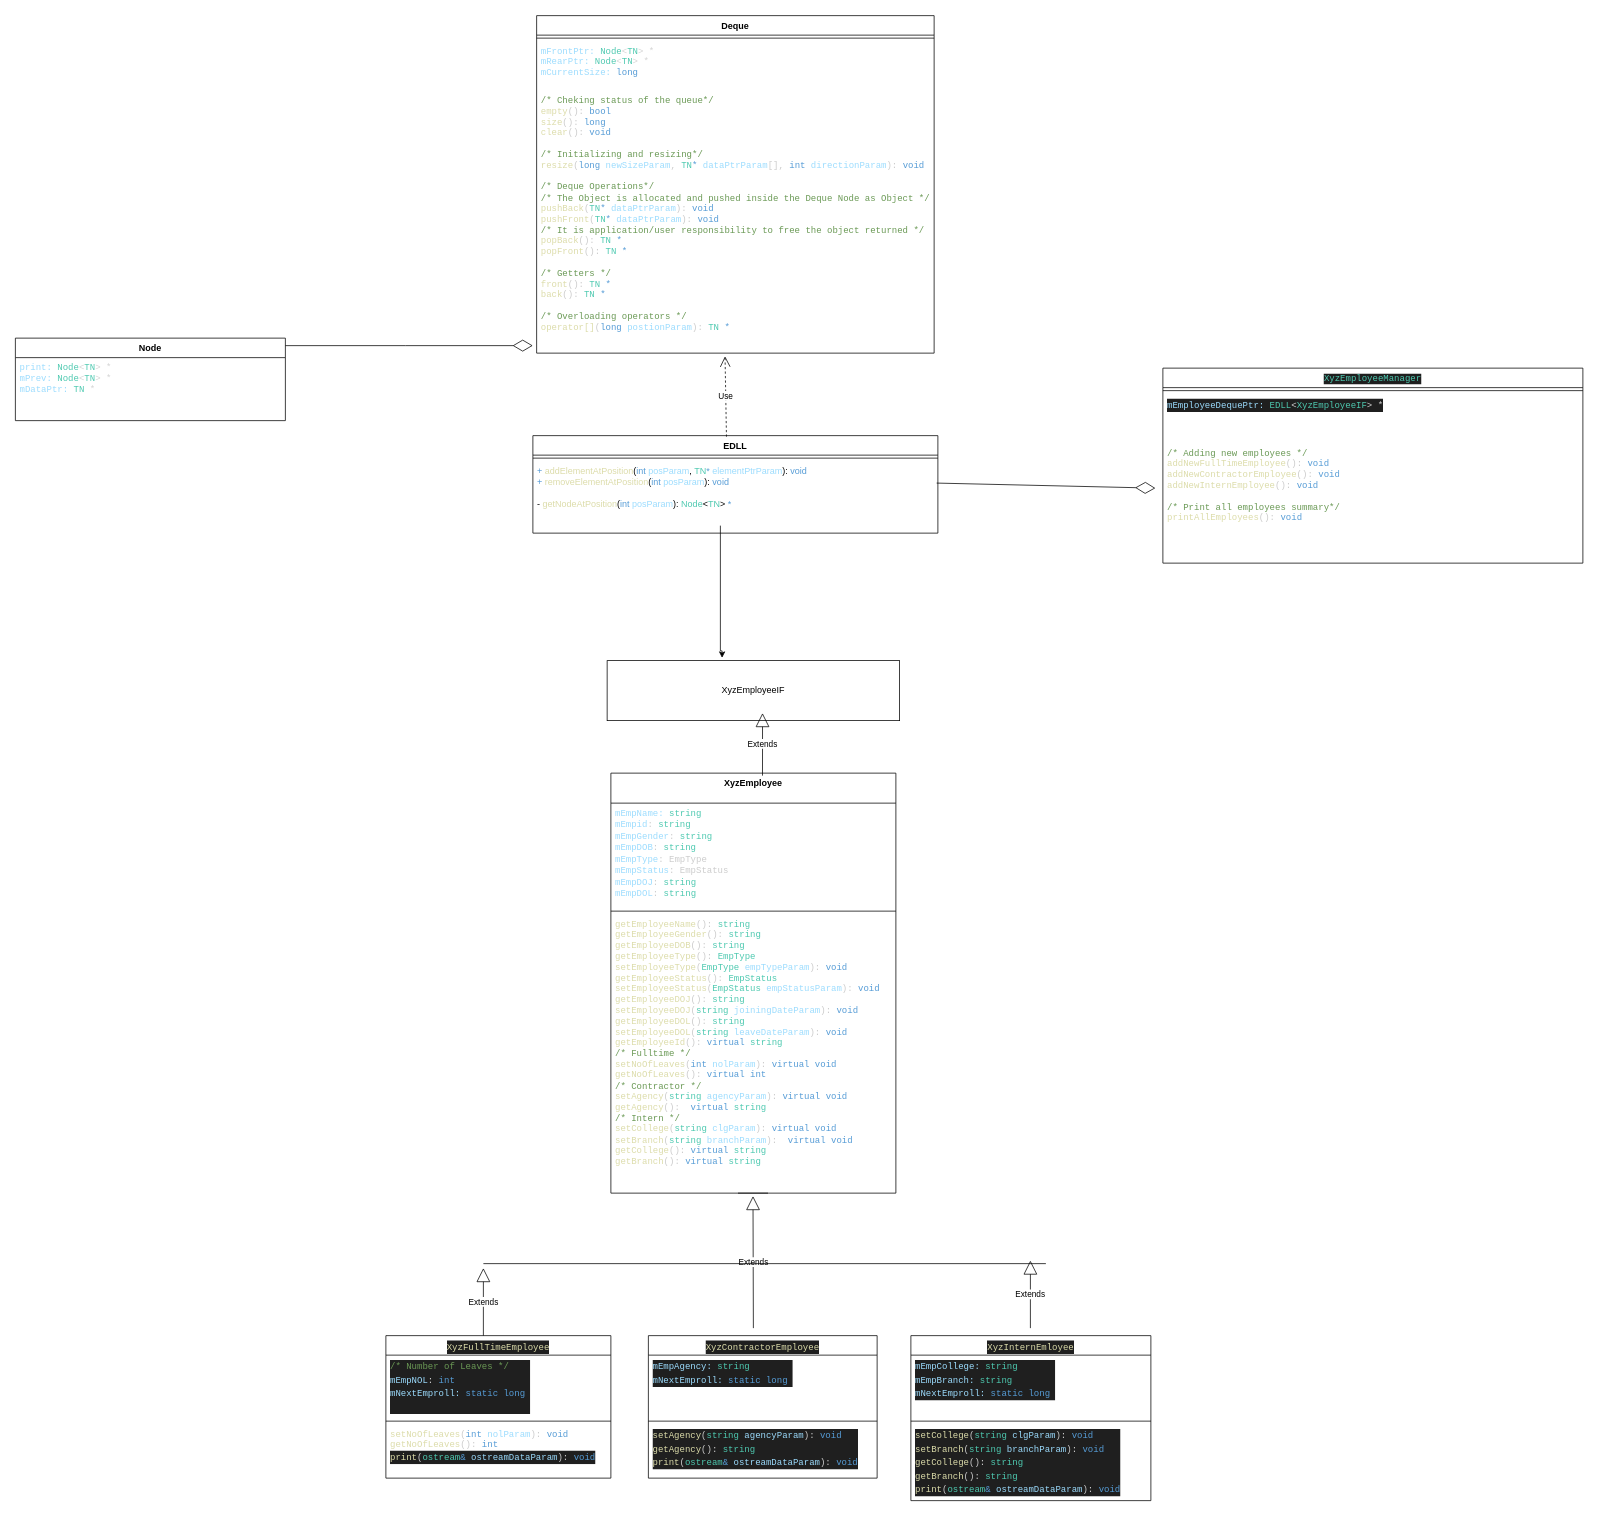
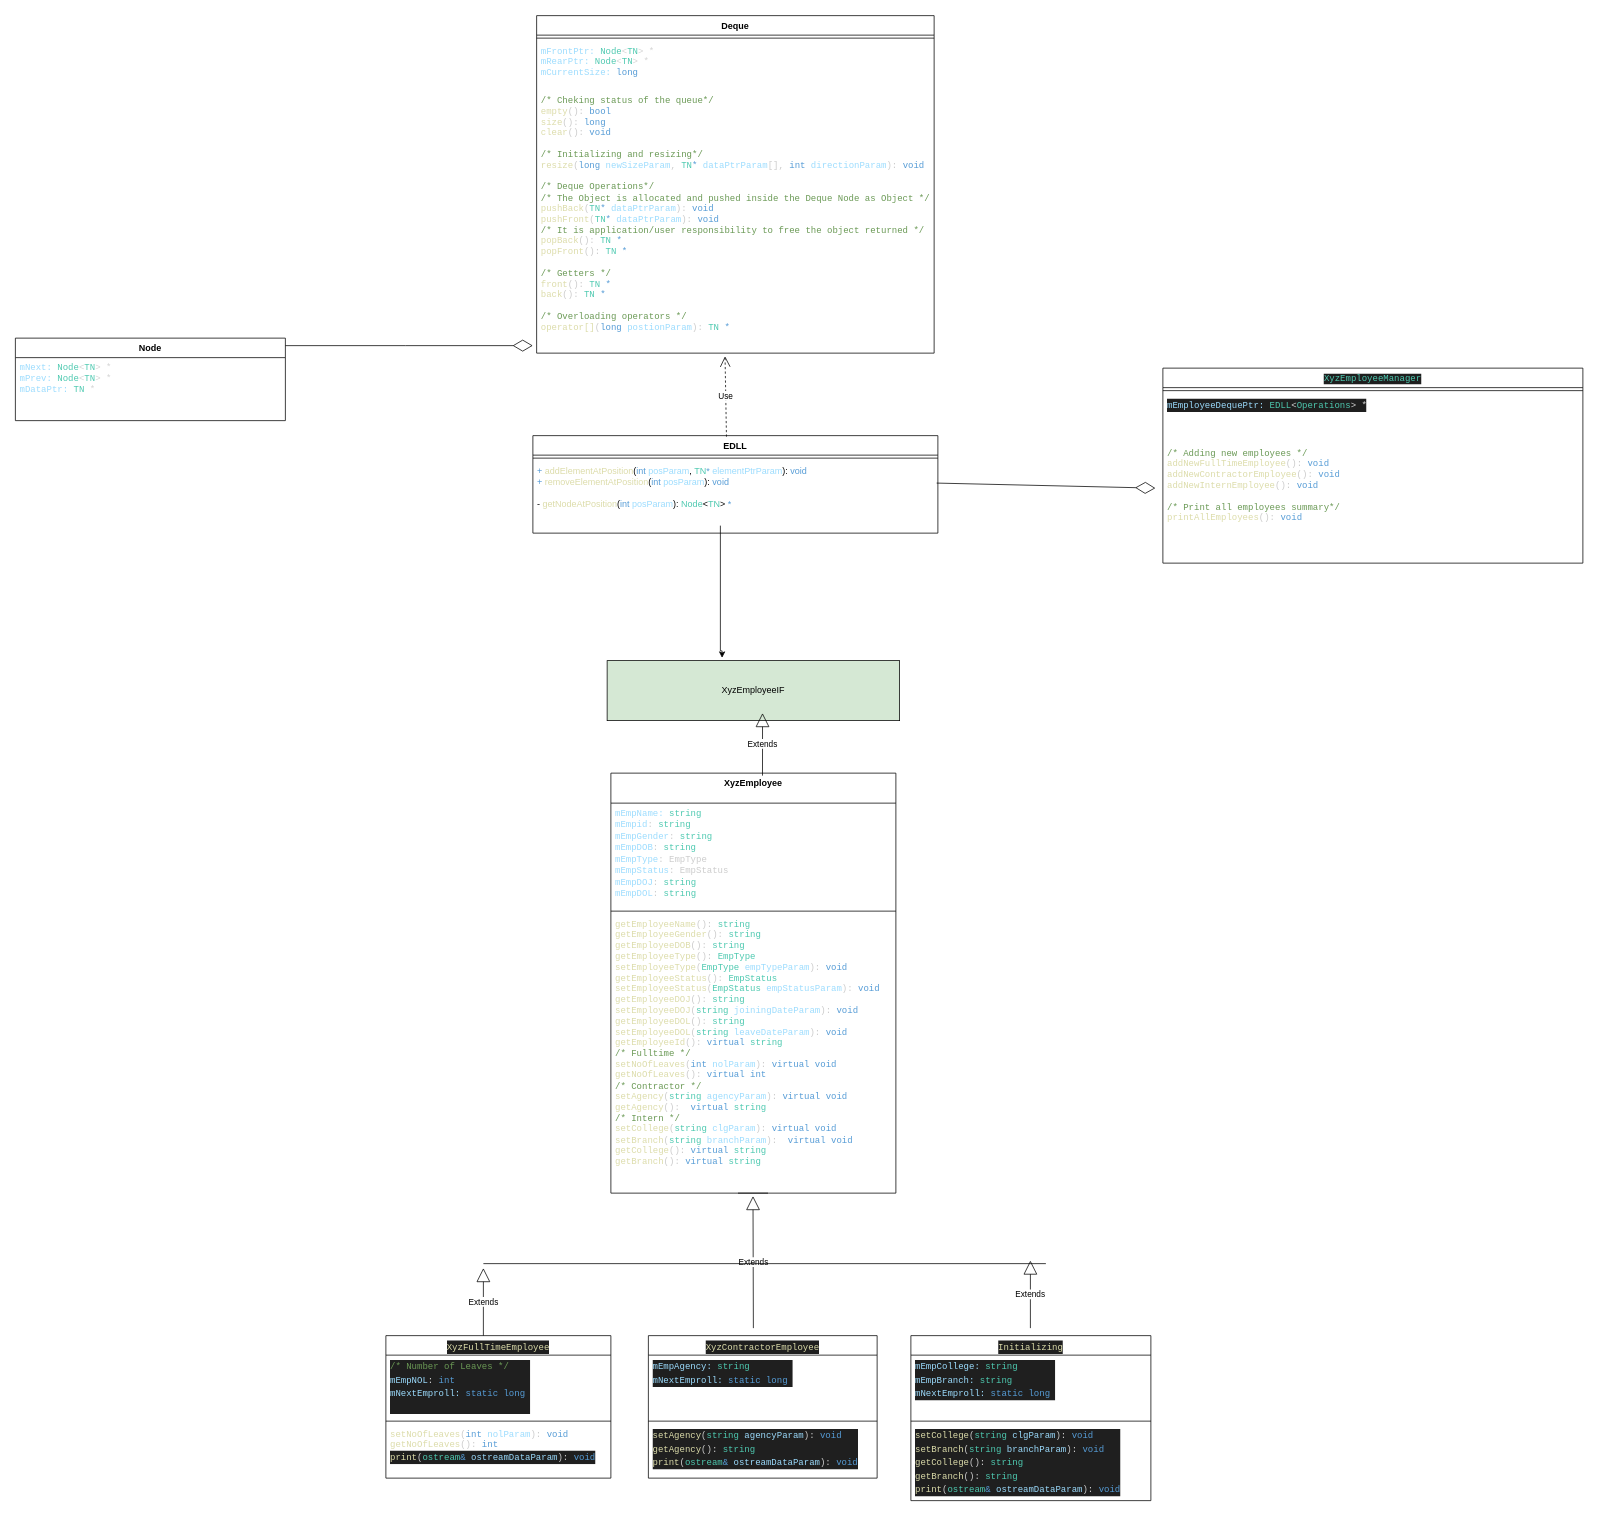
node "print: Node<TN> * mPrev: Node<TN> * mDataPtr: TN *": label "print: Node<TN> * mPrev: Node<TN> * mDataPtr: TN *" -> "mNext: Node<TN> * mPrev: Node<TN> * mDataPtr: TN *"
node "mEmployeeDequePtr: EDLL<XyzEmployeeIF> *": label "mEmployeeDequePtr: EDLL<XyzEmployeeIF> *" -> "mEmployeeDequePtr: EDLL<Operations> *"
node "XyzEmployeeIF": fillcolor #ffffff -> #d5e8d4
node "XyzInternEmloyee": label "XyzInternEmloyee" -> "Initializing"
